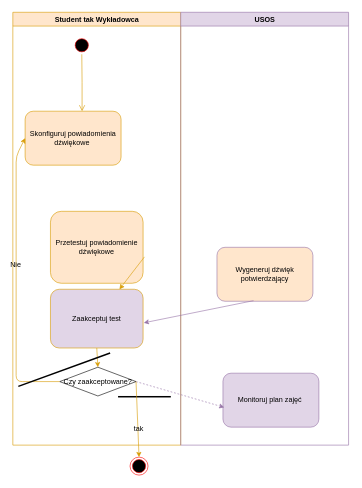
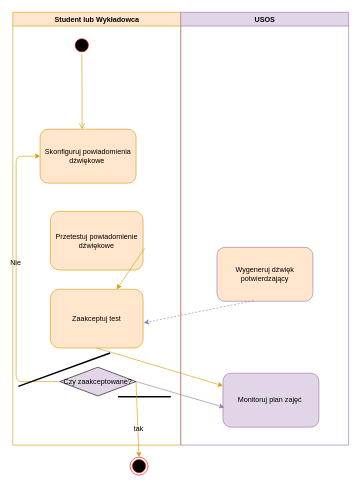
node "Student tak Wykładowca": label "Student tak Wykładowca" -> "Student lub Wykładowca"
node "Skonfiguruj powiadomienia dźwiękowe": moved (73, 138) -> (88, 156)
node "Przetestuj powiadomienie dźwiękowe": size 93x72 -> 93x59
edge "Wygeneruj dźwięk potwierdzający" -> "Zaakceptuj test": style solid -> dashed
node "Zaakceptuj test": fillcolor #e1d5e7 -> #ffe6cc
edge "Zaakceptuj test" -> "Czy zaakceptowane?": now "Zaakceptuj test" -> "Monitoruj plan zajęć"
node "Czy zaakceptowane?": fillcolor #ffffff -> #e1d5e7
edge "Czy zaakceptowane?" -> "Monitoruj plan zajęć": style dashed -> solid
